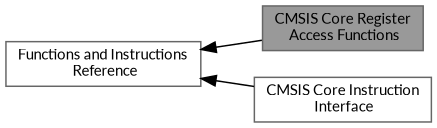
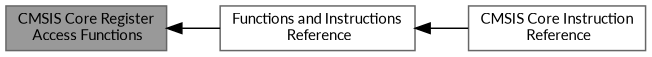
edge "CMSIS Core Register Access Functions" -> "Functions and Instructions Reference": reversed
node "CMSIS Core Instruction Interface": label "CMSIS Core Instruction Interface" -> "CMSIS Core Instruction Reference"
